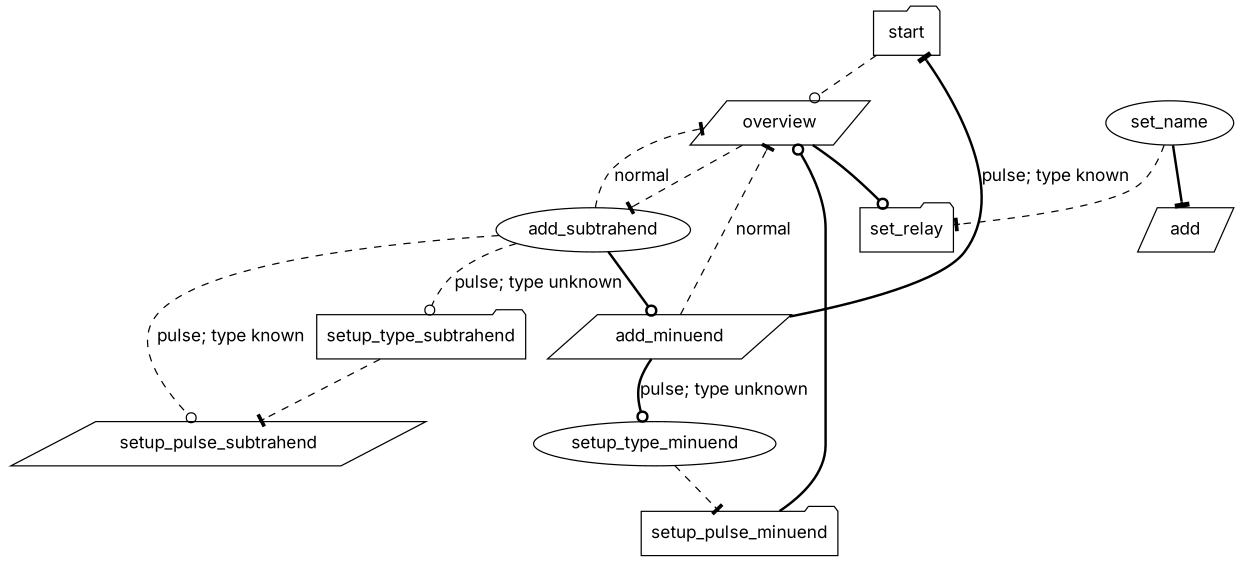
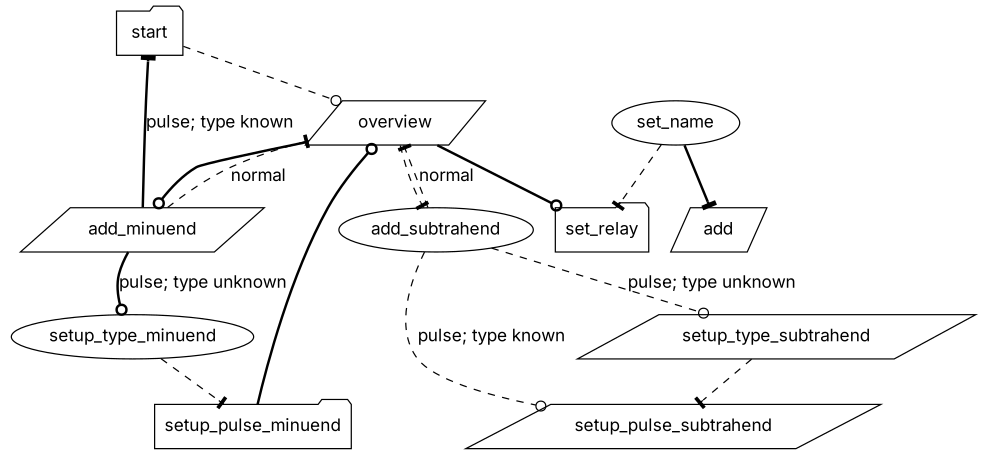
edge "add_subtrahend" -> "add_minuend": now "overview" -> "add_minuend"
node "setup_type_subtrahend": shape folder -> parallelogram
